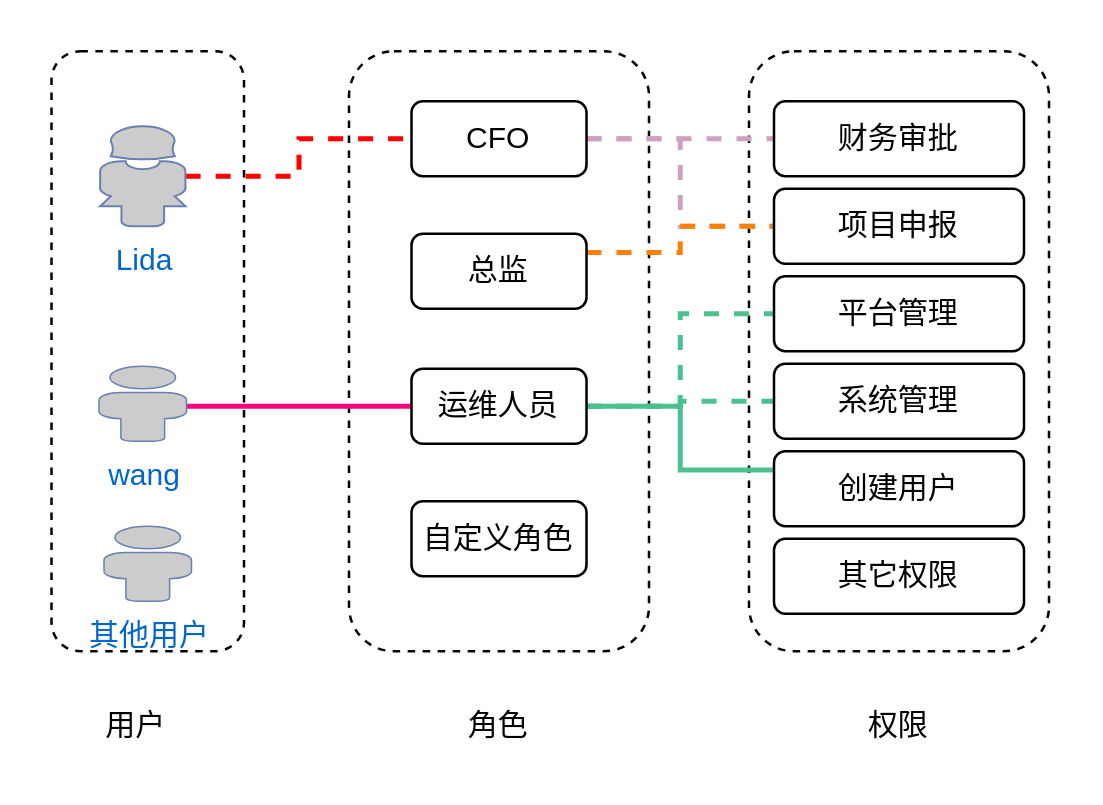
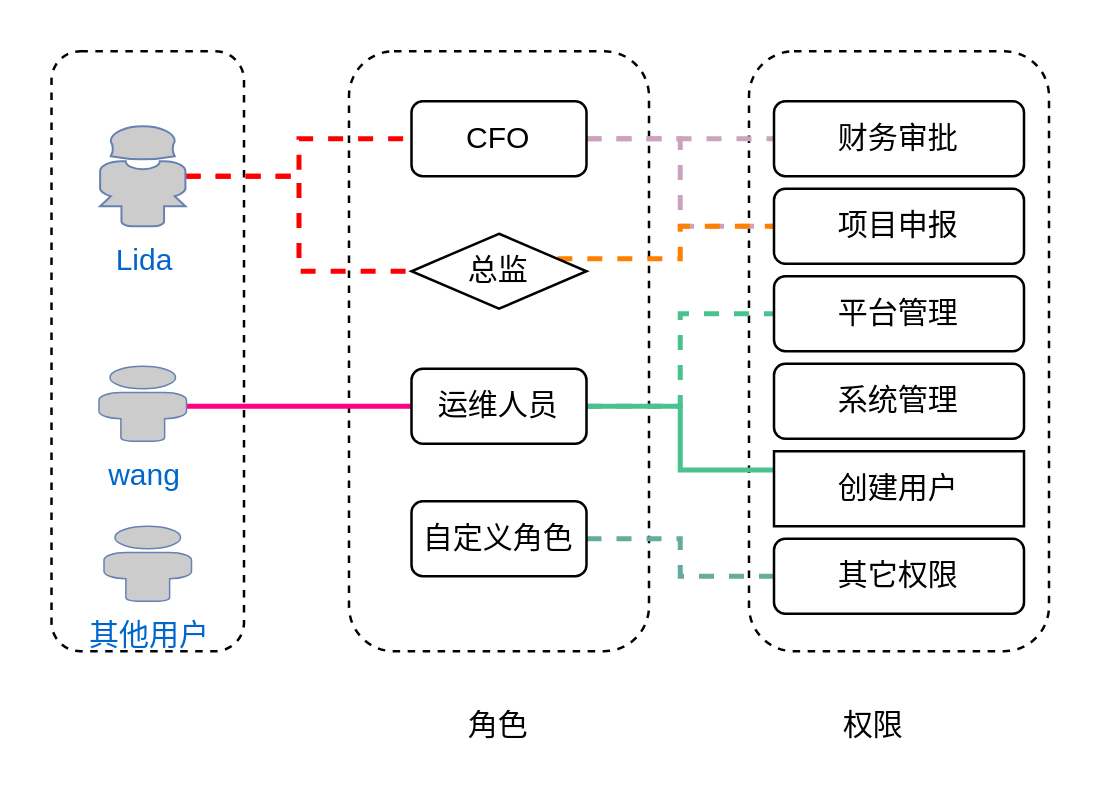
edge "Lida" -- "总监": added
node "总监": shape rounded rectangle -> diamond
edge "系统管理" -- "运维人员": removed
node "创建用户": shape rounded rectangle -> rectangle
edge "自定义角色" -- "其它权限": added
node "用户": removed
node "权限": moved (899, 726) -> (874, 726)
